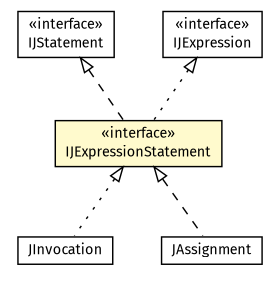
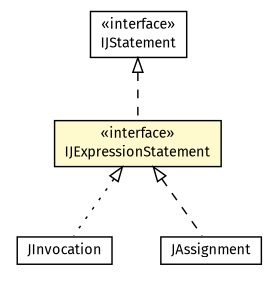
node "IJExpression": removed
